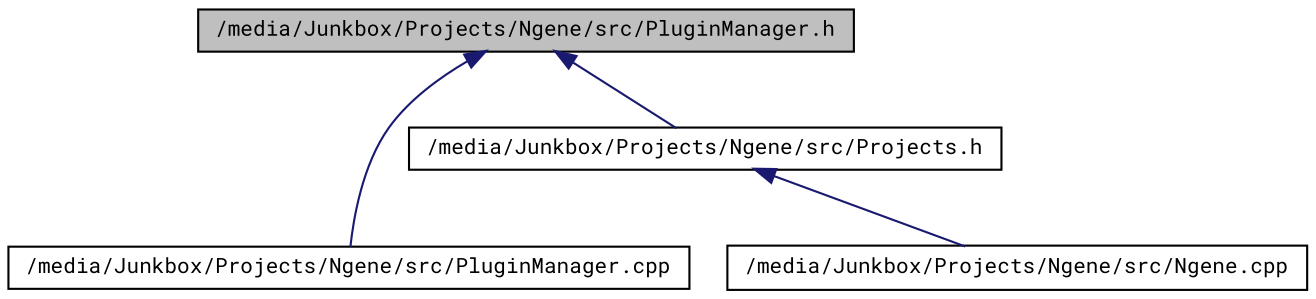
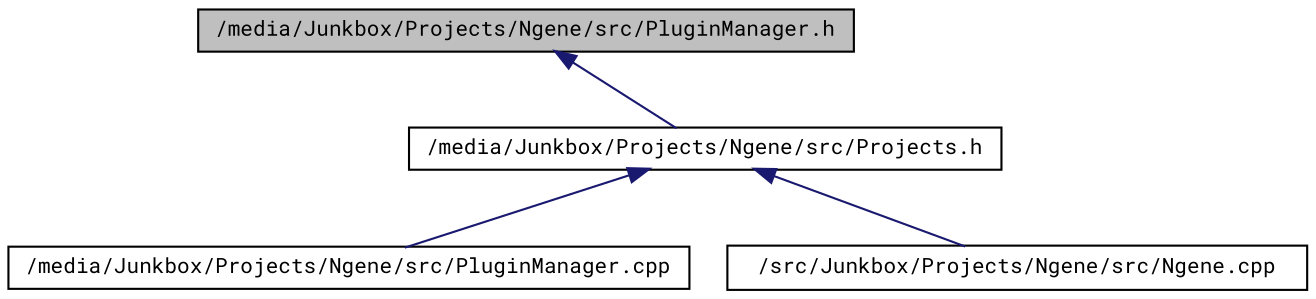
edge "/media/Junkbox/Projects/Ngene/src/PluginManager.cpp" -> "/media/Junkbox/Projects/Ngene/src/PluginManager.h": now "/media/Junkbox/Projects/Ngene/src/PluginManager.cpp" -> "/media/Junkbox/Projects/Ngene/src/Projects.h"
node "/media/Junkbox/Projects/Ngene/src/Ngene.cpp": label "/media/Junkbox/Projects/Ngene/src/Ngene.cpp" -> "/src/Junkbox/Projects/Ngene/src/Ngene.cpp"
